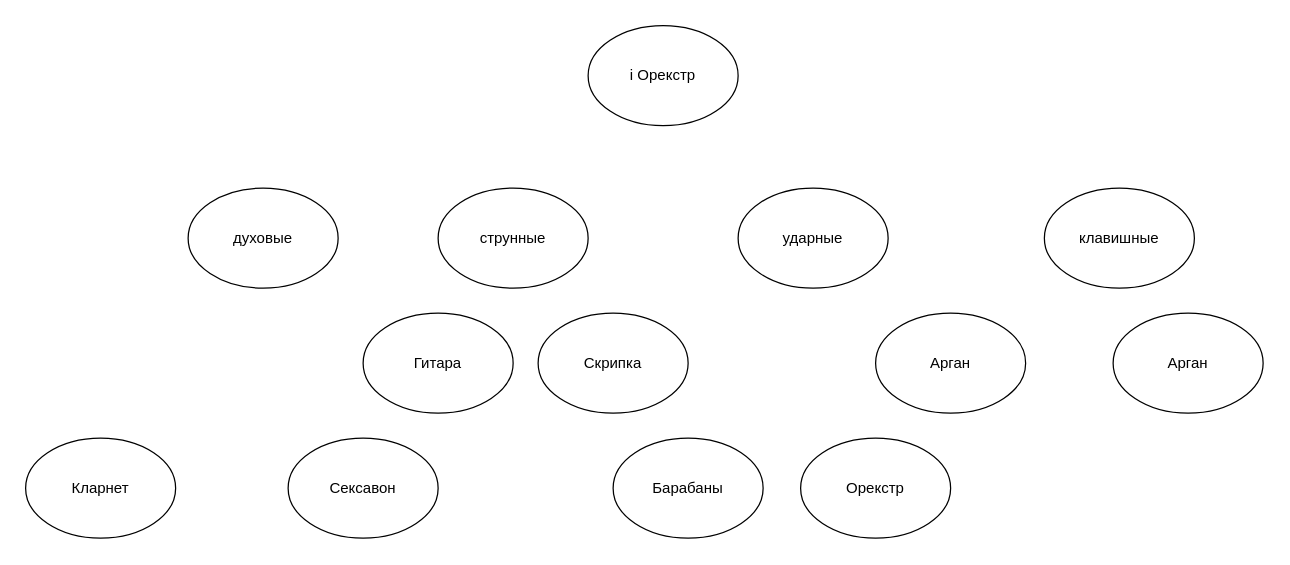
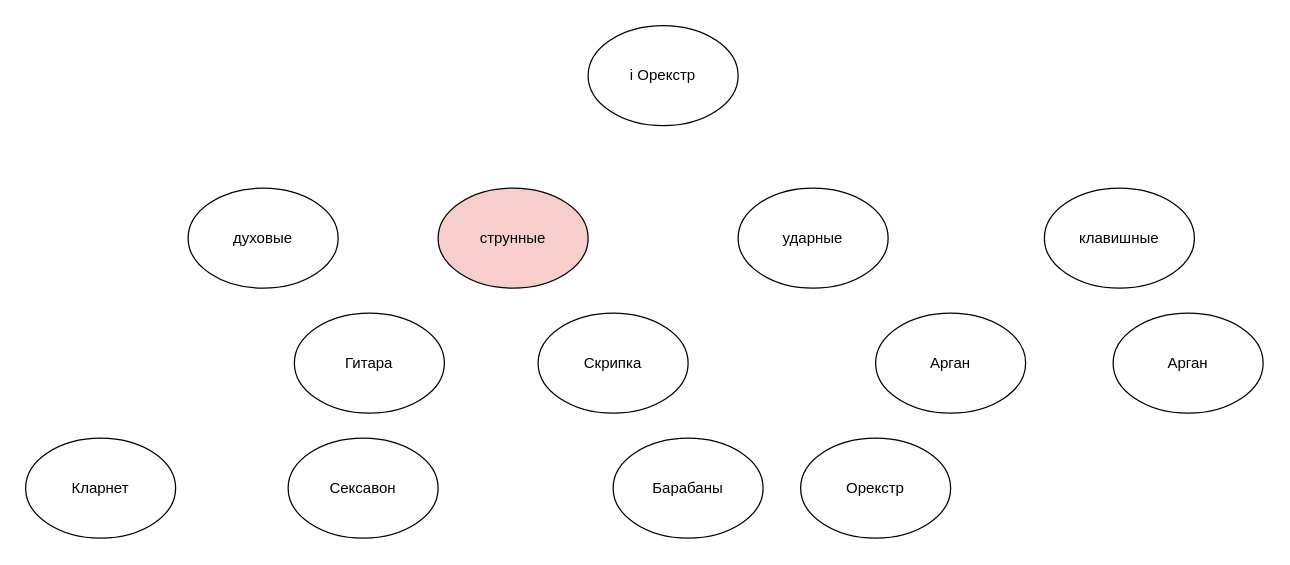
node "струнные": fillcolor #ffffff -> #f8cecc
node "Гитара": moved (438, 363) -> (369, 363)
